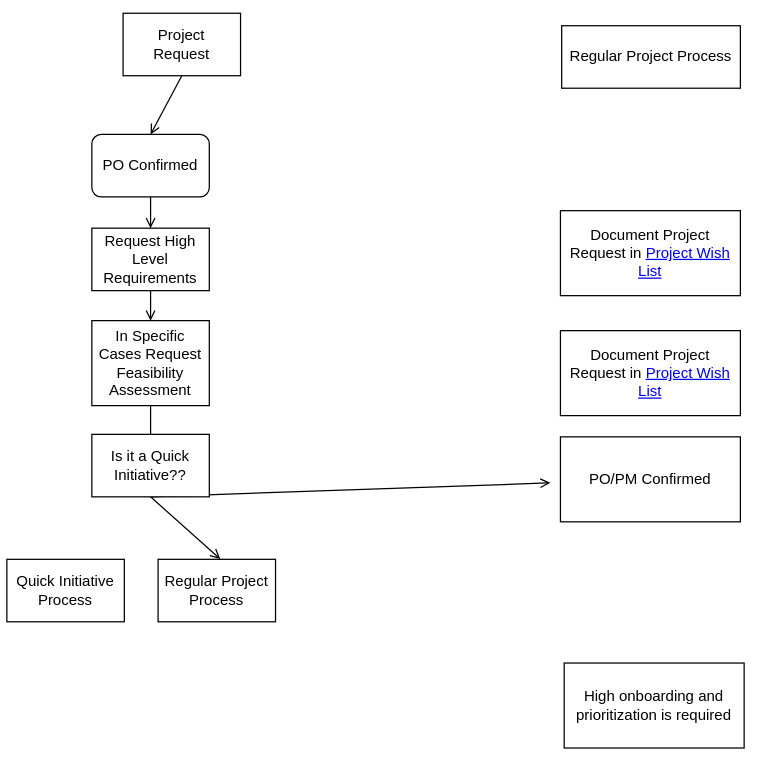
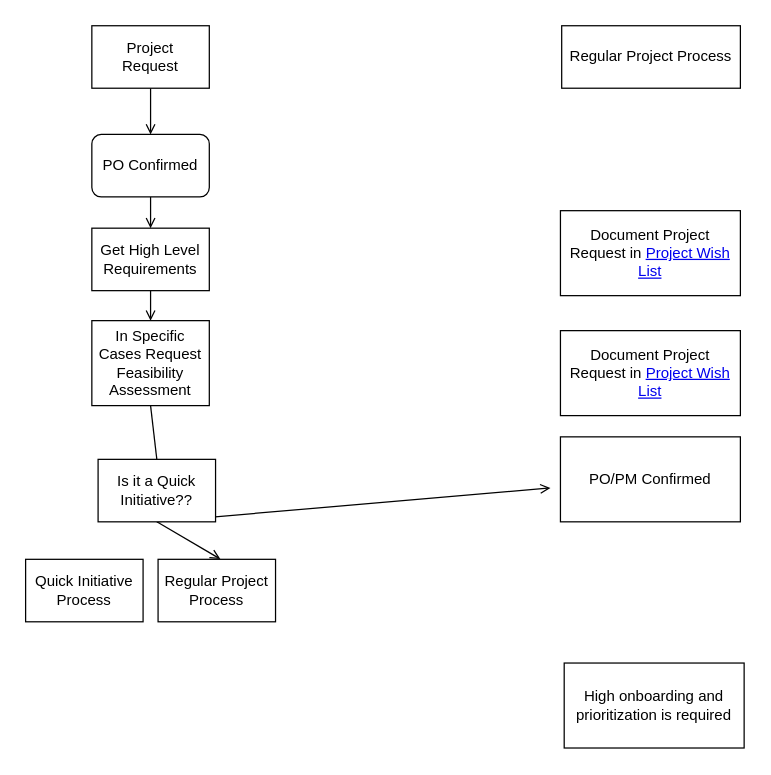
node "Project Request": moved (182, 44) -> (151, 57)
node "Request High Level Requirements": label "Request High Level Requirements" -> "Get High Level Requirements"
node "Is it a Quick Initiative??": moved (151, 466) -> (157, 491)
node "Quick Initiative Process": moved (66, 591) -> (84, 591)
